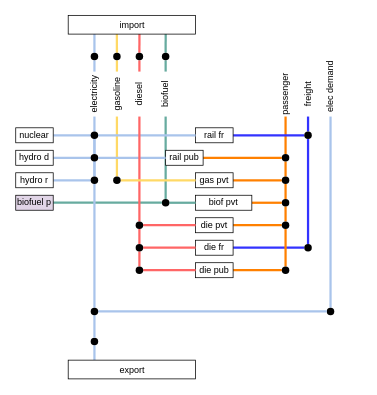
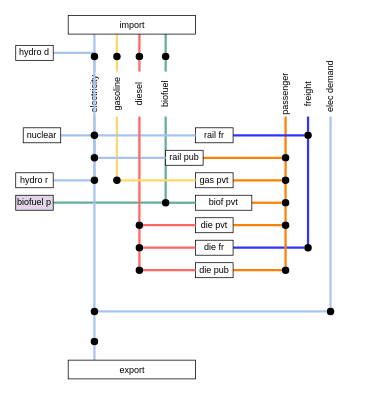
node "nuclear": moved (34, 135) -> (42, 135)
node "hydro d": moved (34, 158) -> (34, 53)
